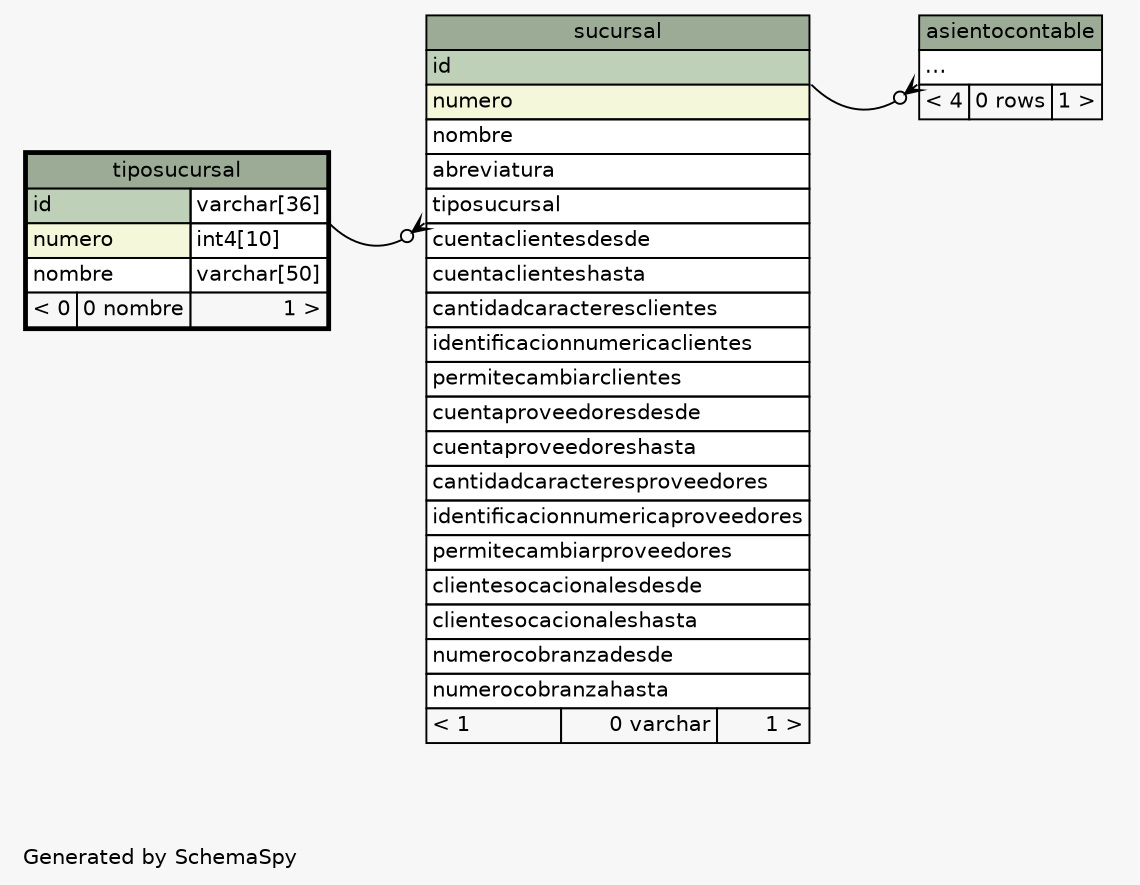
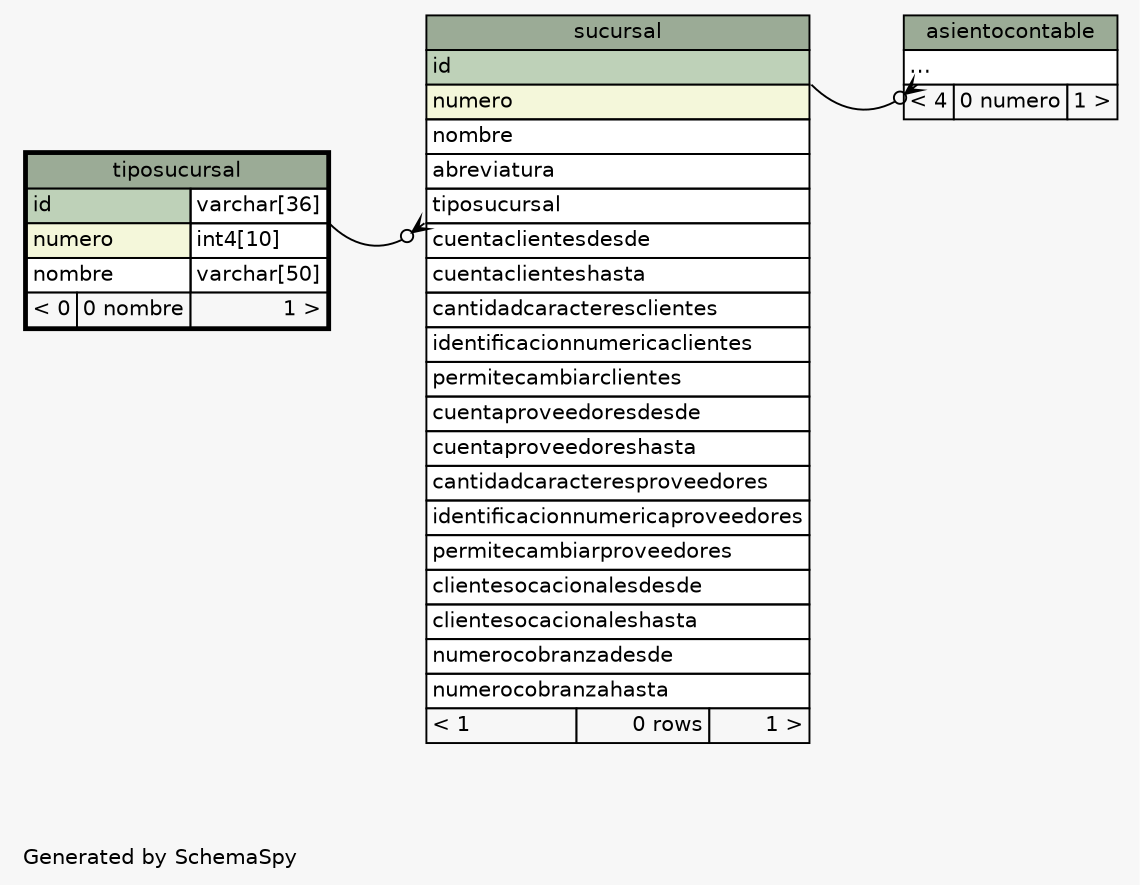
node "asientocontable": text "0 rows" -> "0 numero"
node "sucursal": text "0 varchar" -> "0 rows"
